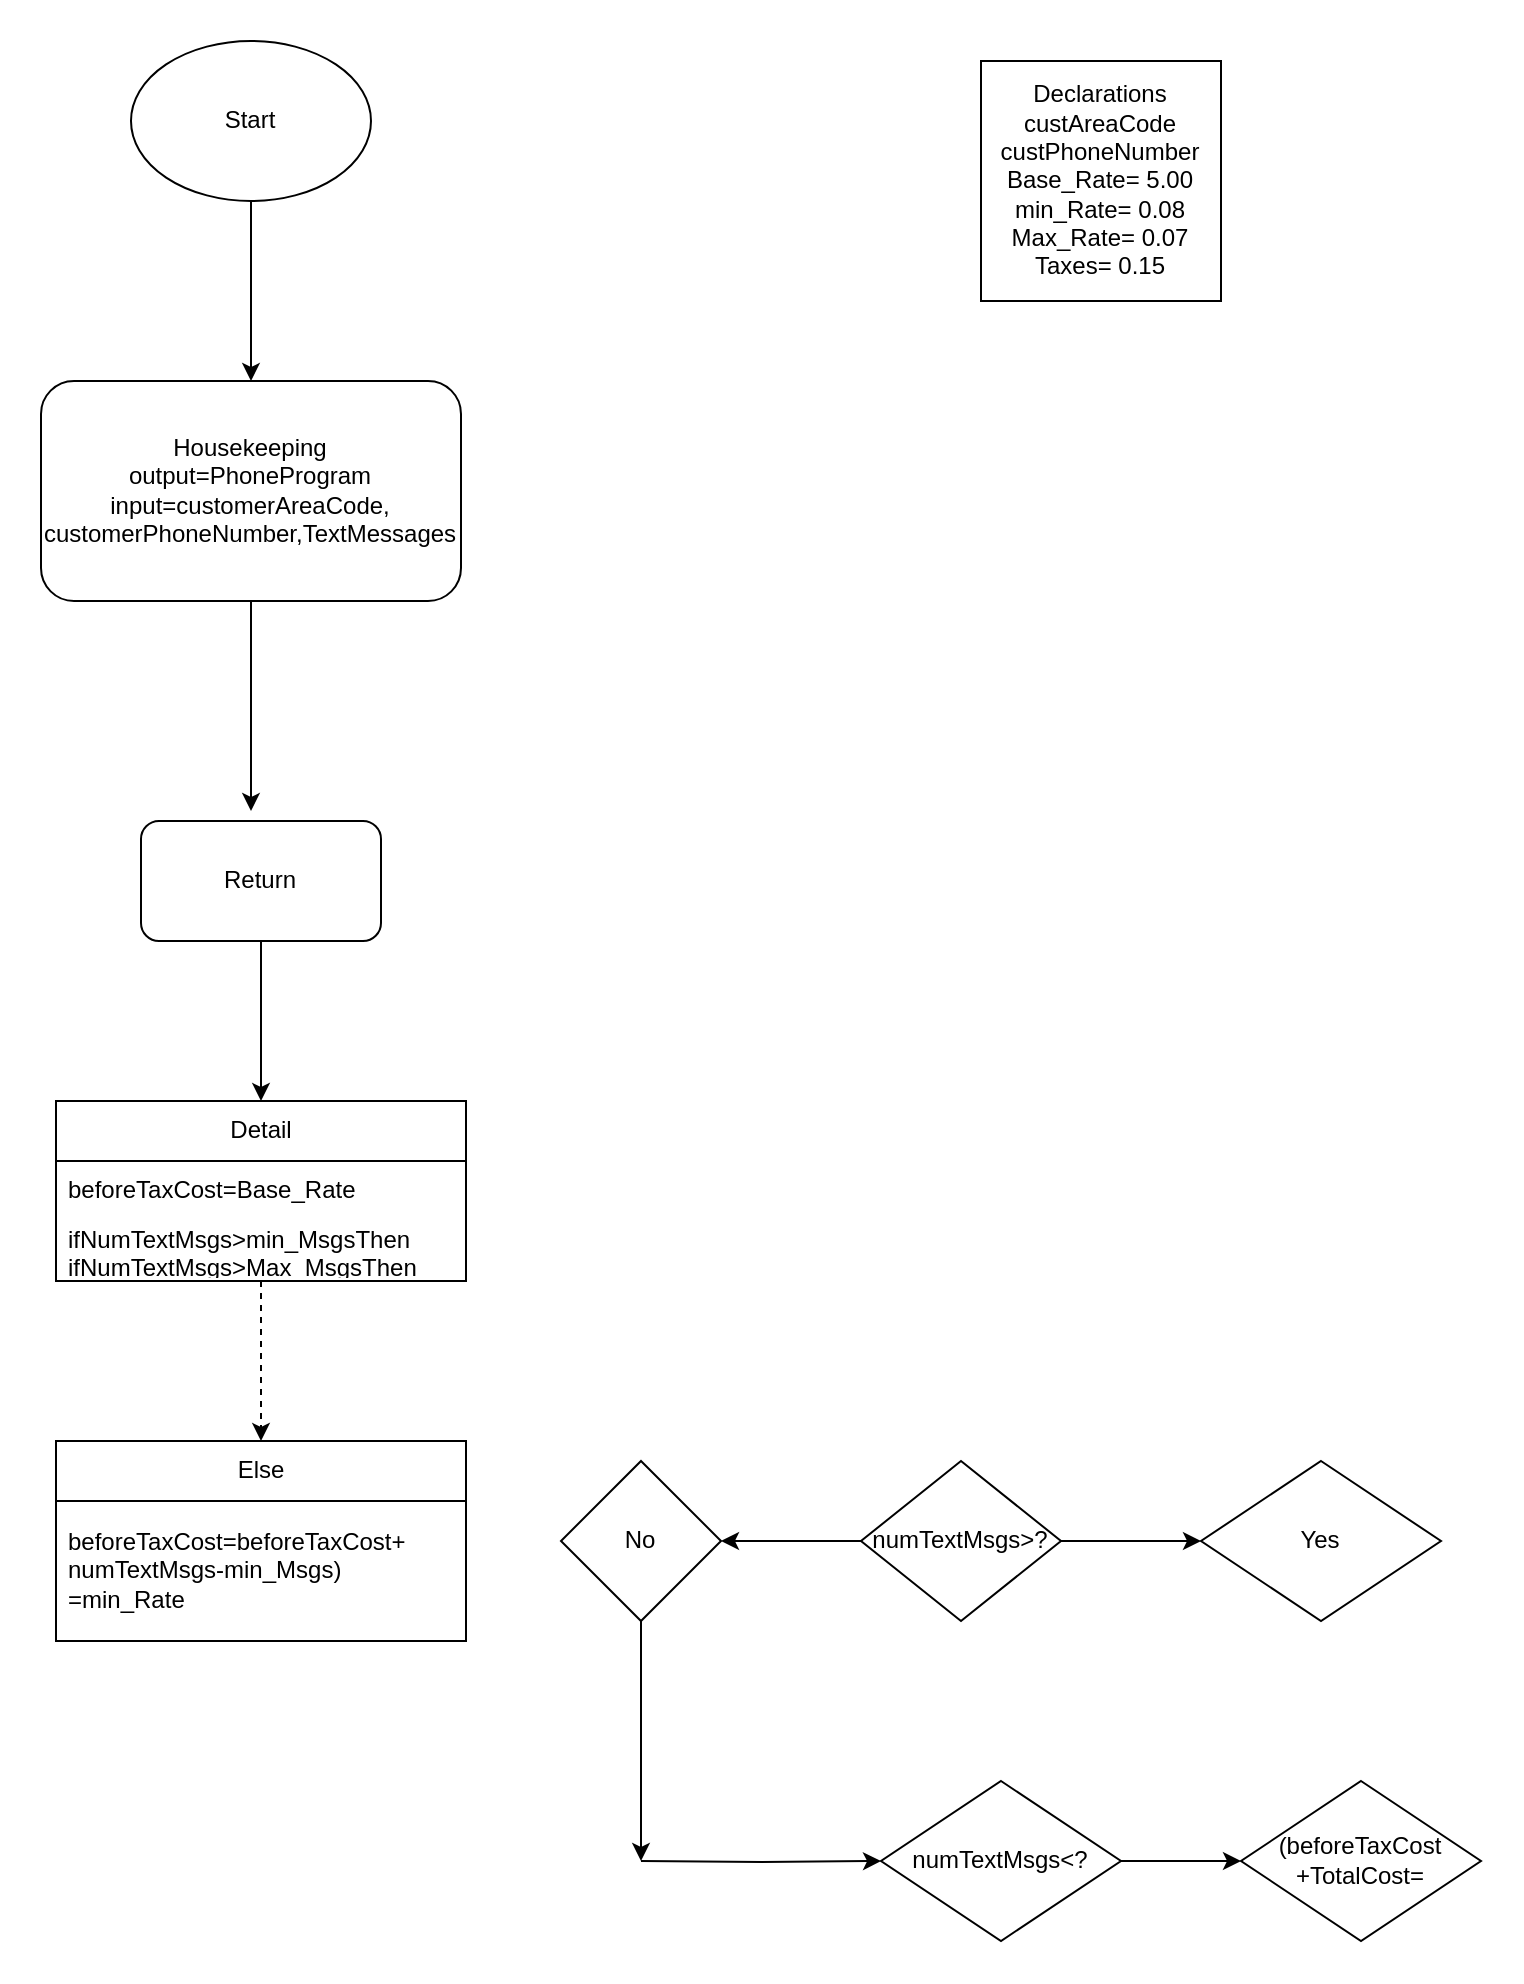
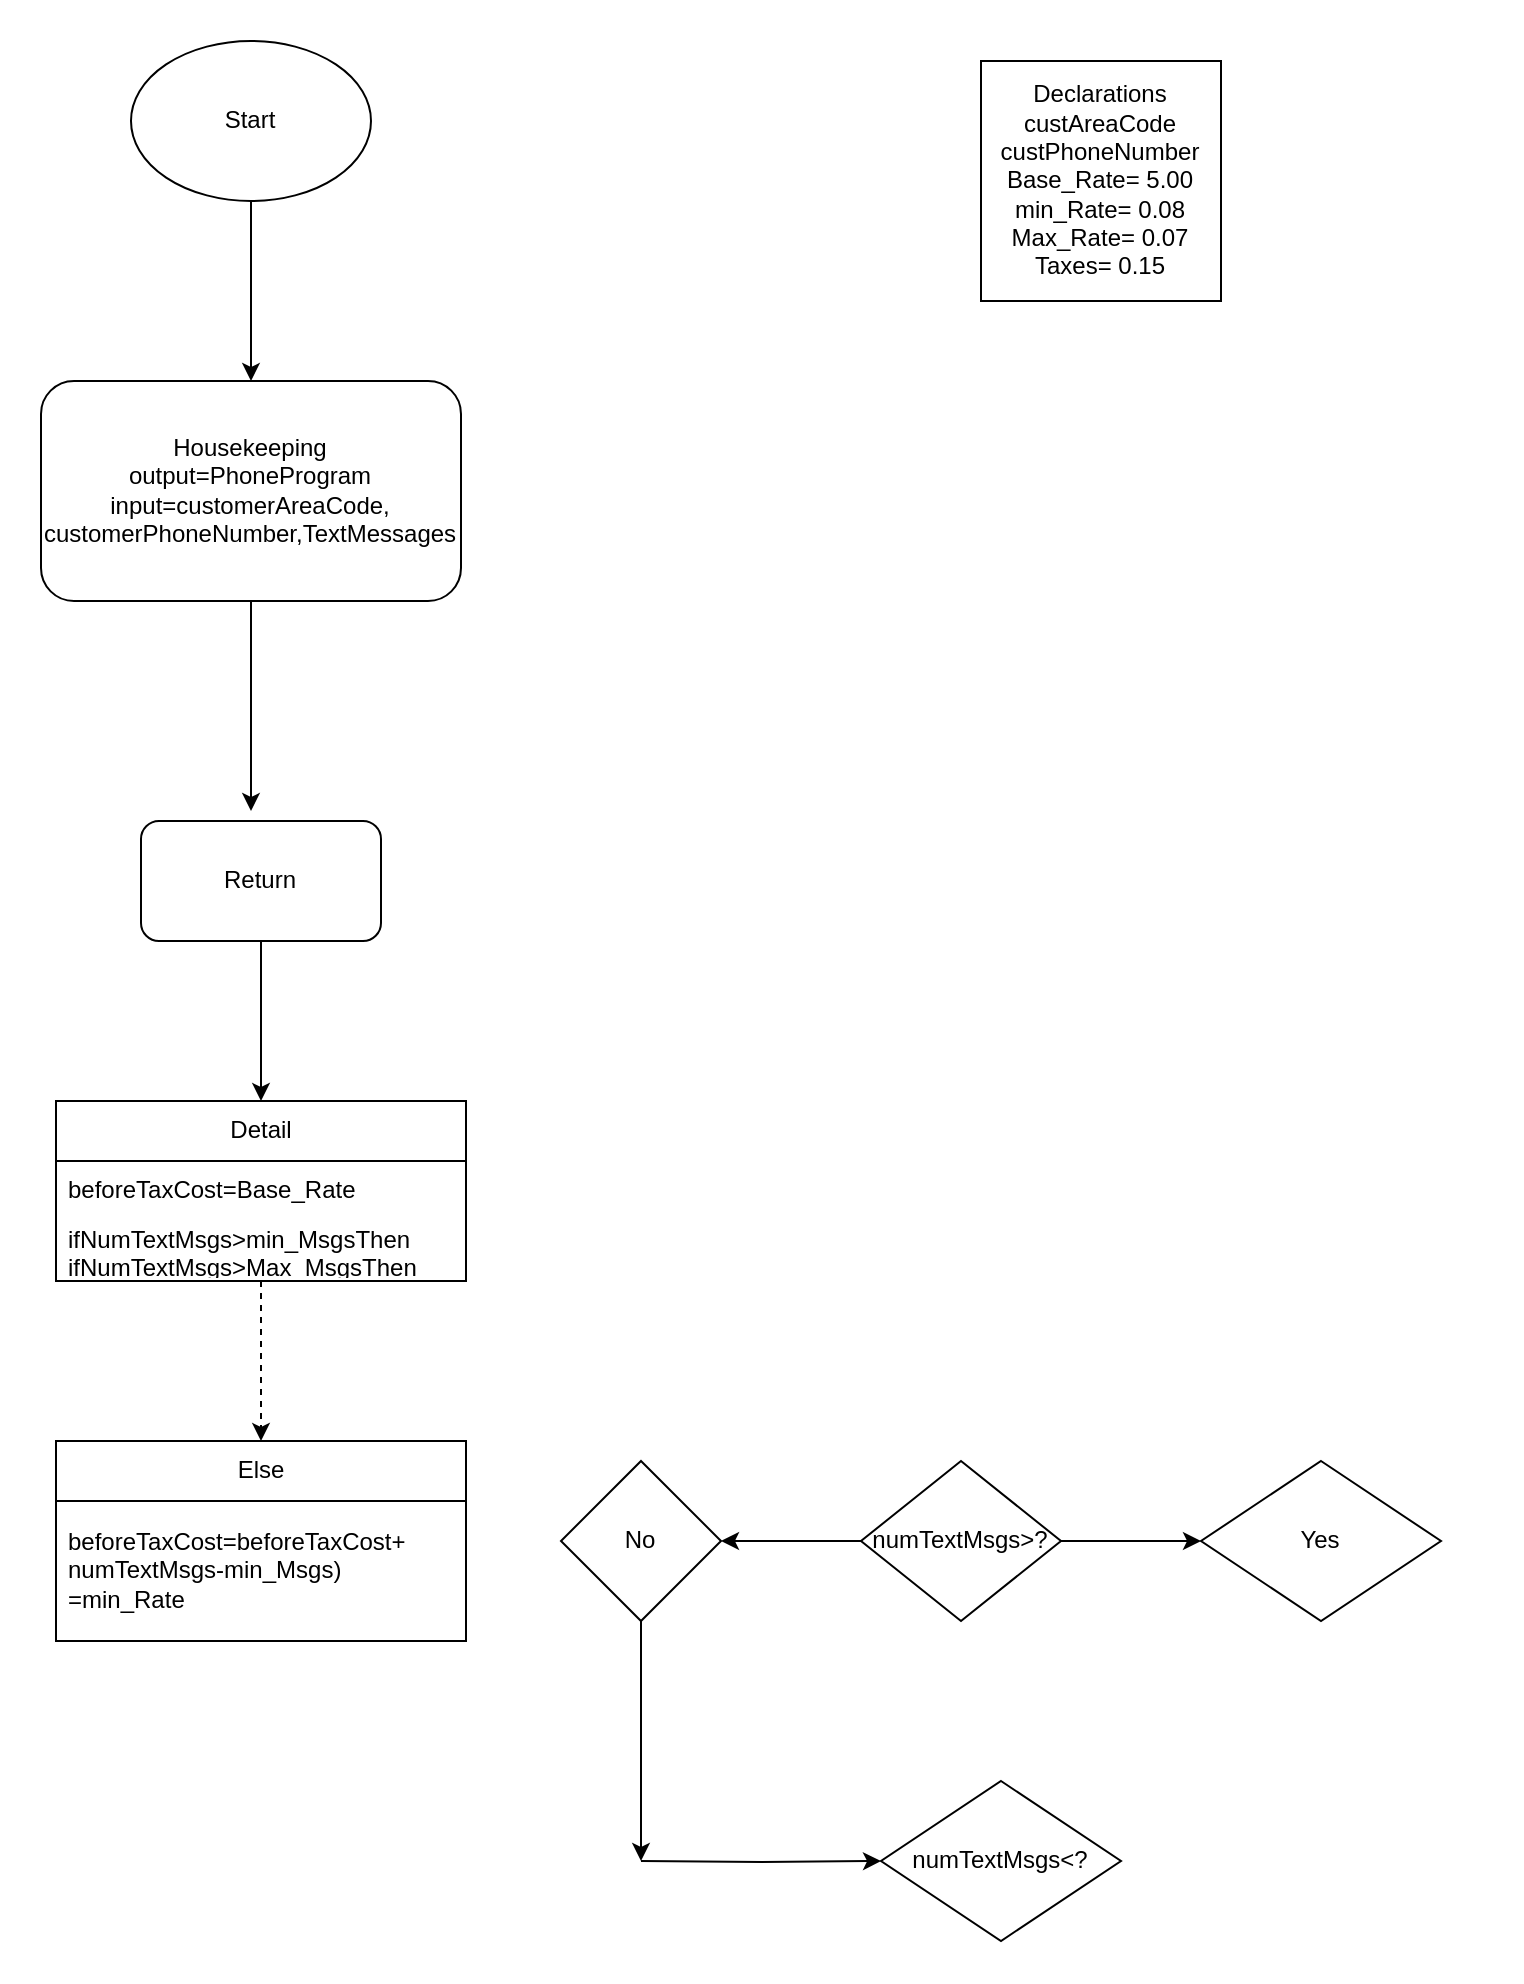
edge "numTextMsgs<?" -> "(beforeTaxCost +TotalCost=": removed
node "(beforeTaxCost +TotalCost=": removed
